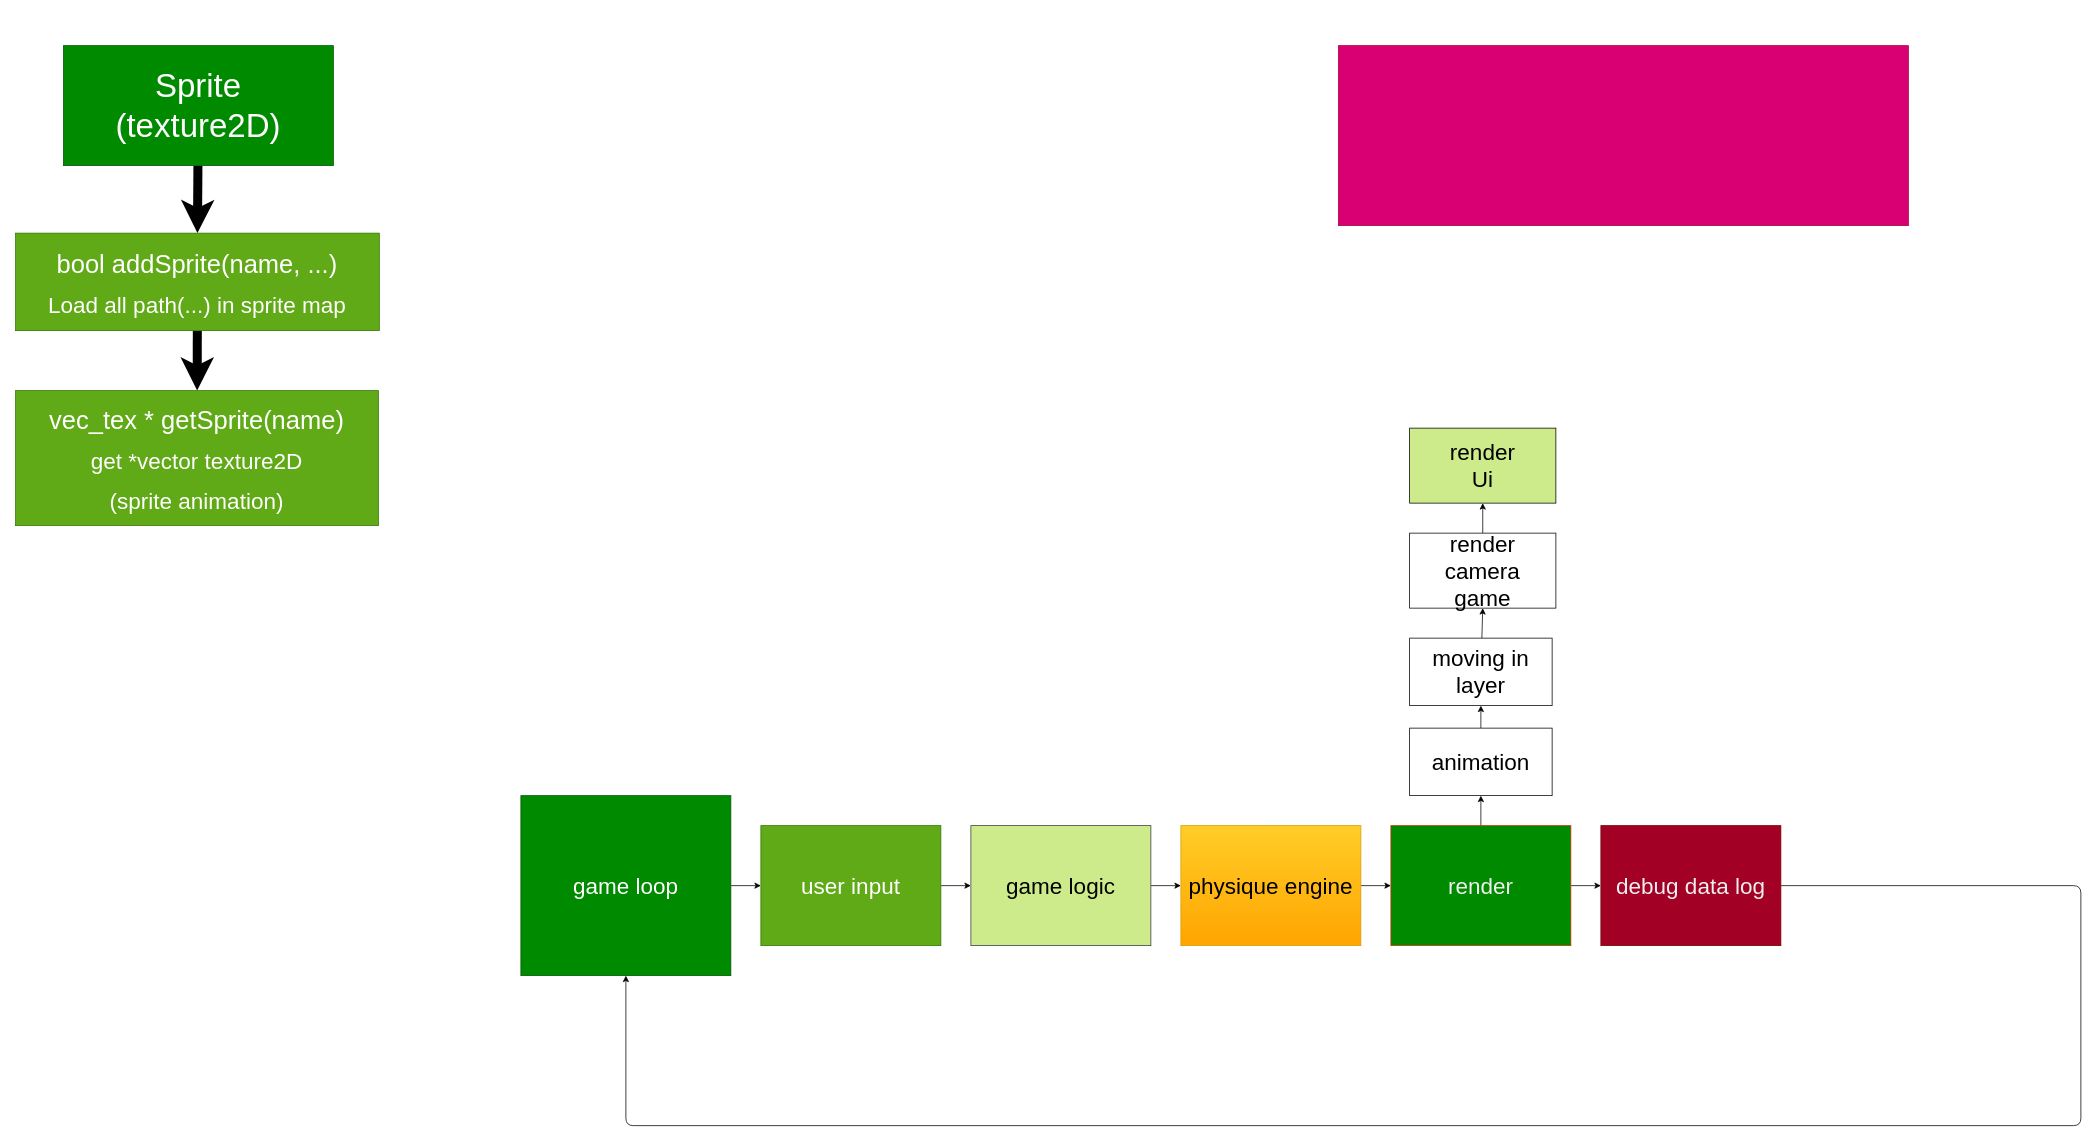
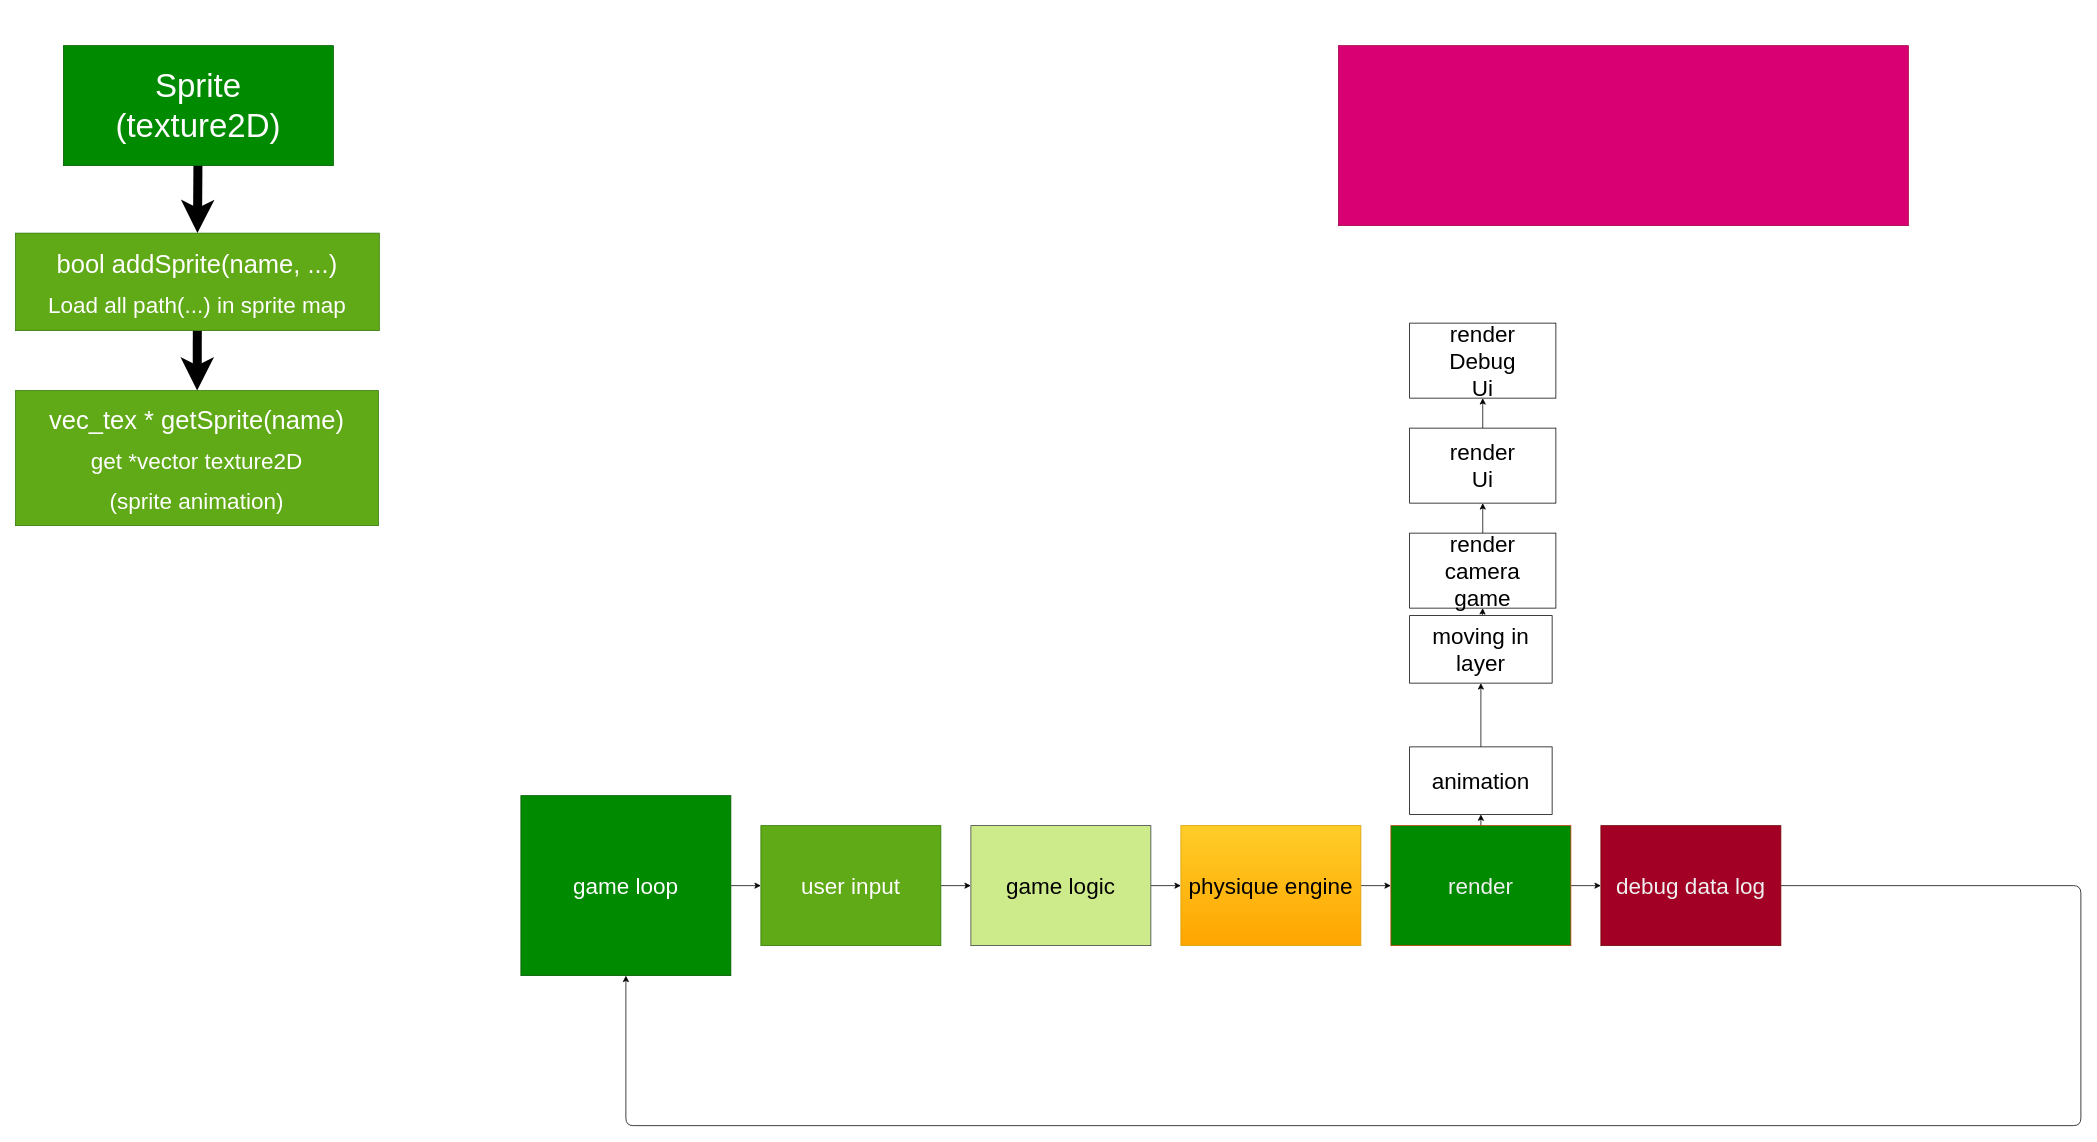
node "render Debug Ui": added
edge "render Ui" -> "render Debug Ui": added
node "render Ui": fillcolor #cdeb8b -> #ffffff
node "moving in layer": moved (1481, 672) -> (1481, 649)
node "animation": moved (1481, 762) -> (1481, 780)
